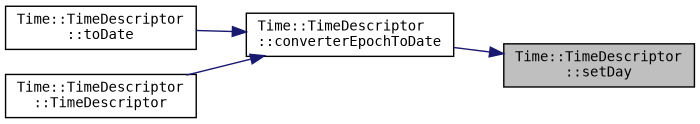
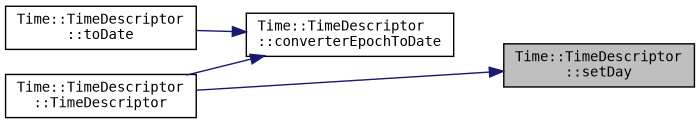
edge "Time::TimeDescriptor ::converterEpochToDate" -> "Time::TimeDescriptor ::setDay": now "Time::TimeDescriptor ::TimeDescriptor" -> "Time::TimeDescriptor ::setDay"
